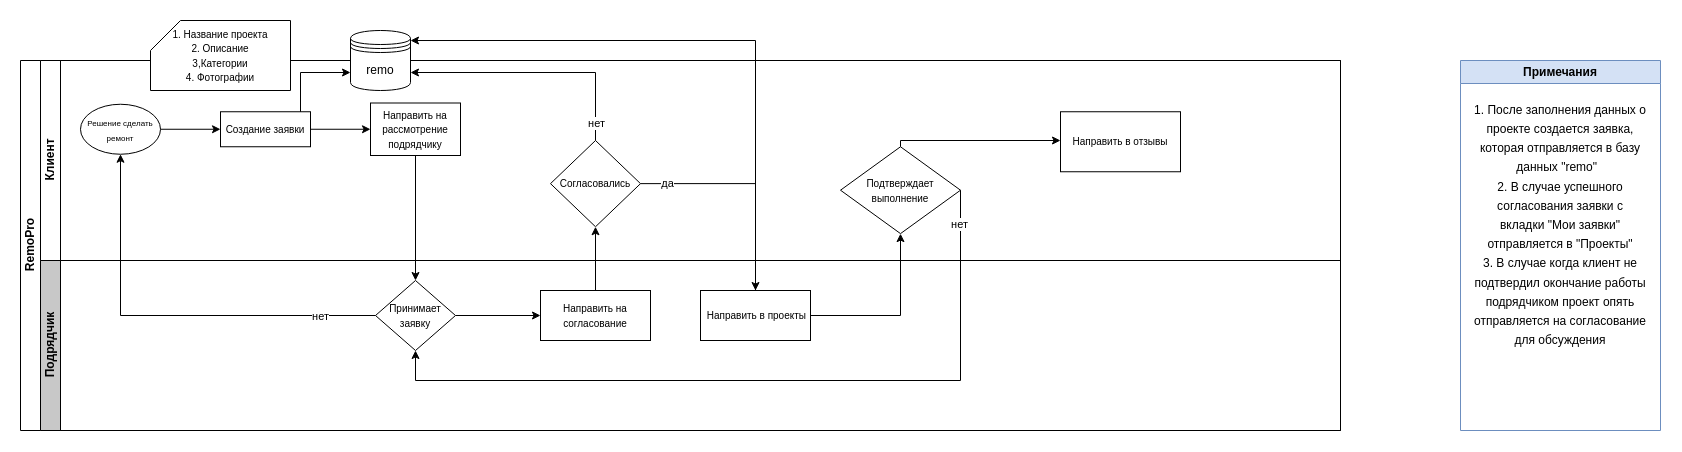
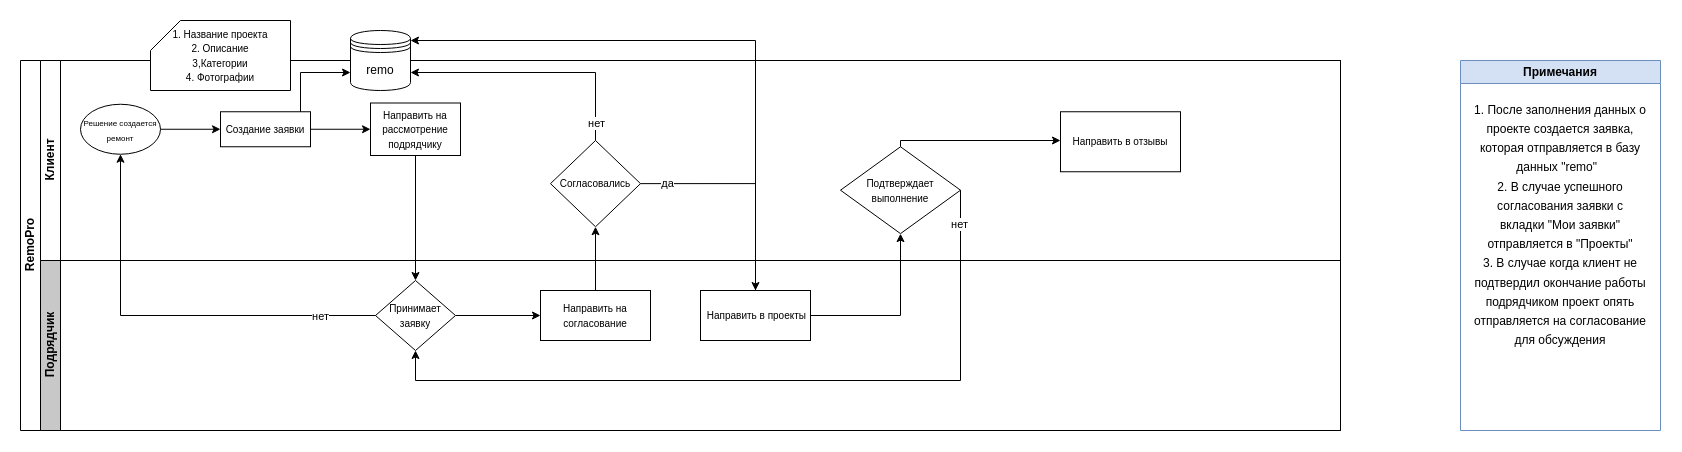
node "Решение сделать ремонт": label "Решение сделать ремонт" -> "Решение создается ремонт"
